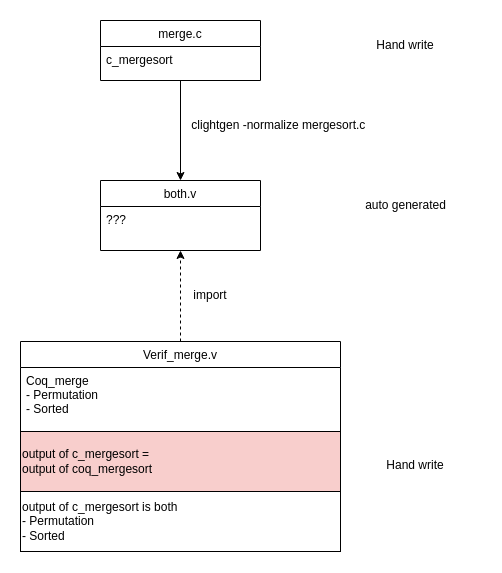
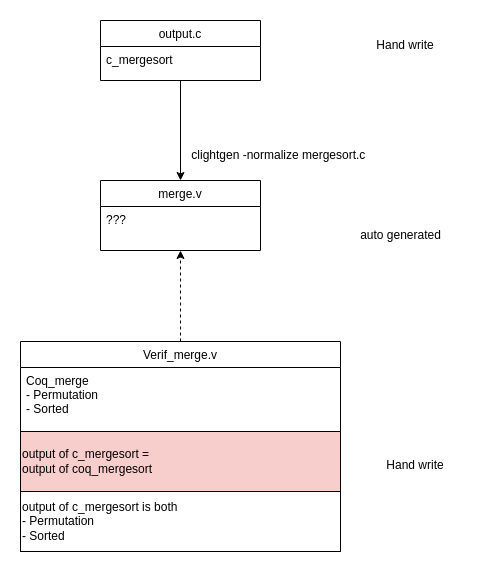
node "merge.c": label "merge.c" -> "output.c"
node "clightgen -normalize mergesort.c": moved (281, 126) -> (281, 156)
node "both.v": label "both.v" -> "merge.v"
node "auto generated": moved (406, 206) -> (401, 236)
node "import": removed
